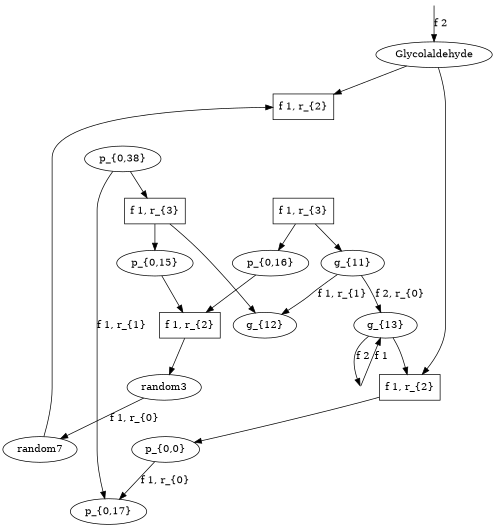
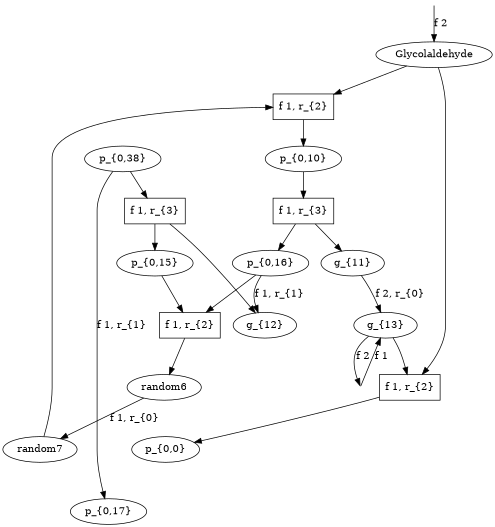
node "p_{0,10}": added
edge "g_{11}" -> "g_{12}": now "p_{0,16}" -> "g_{12}"
node "random3": label "random3" -> "random6"
edge "p_{0,0}" -> "p_{0,17}": removed, label "f 1, r_{0}"
